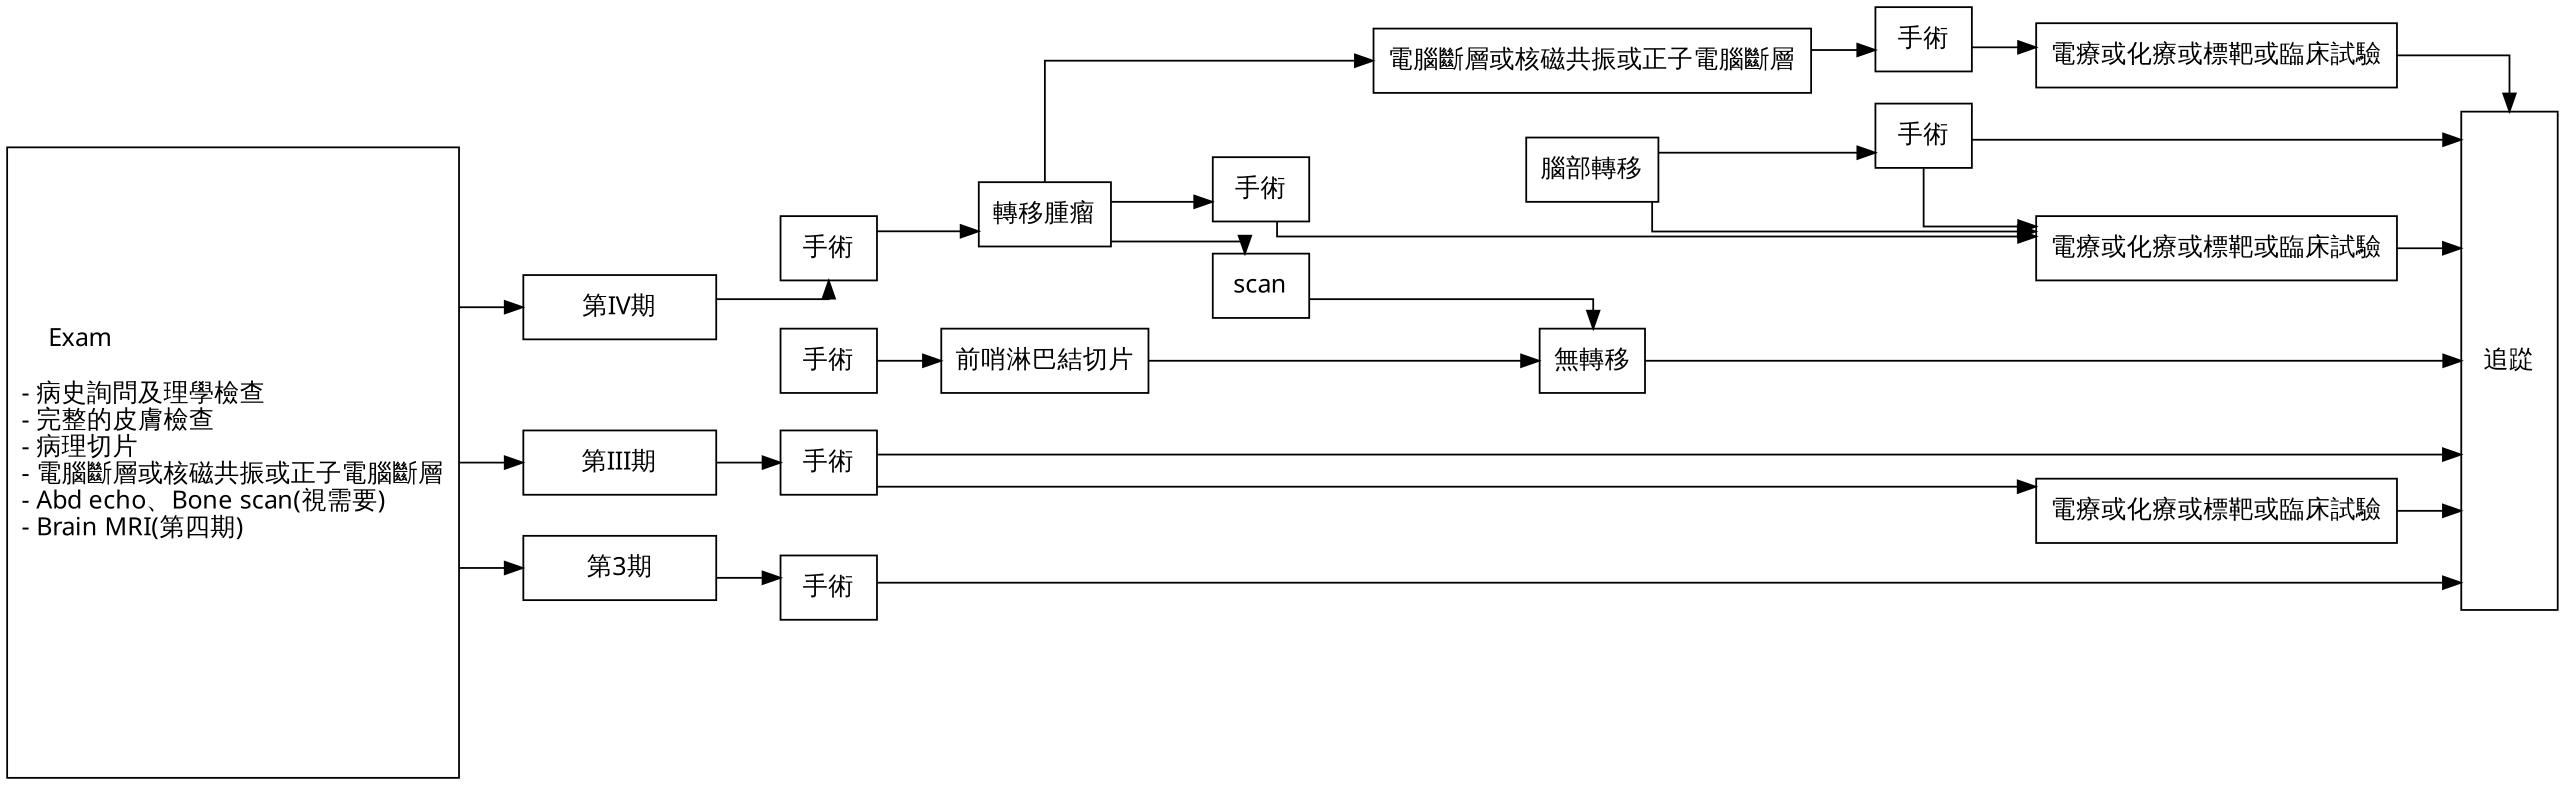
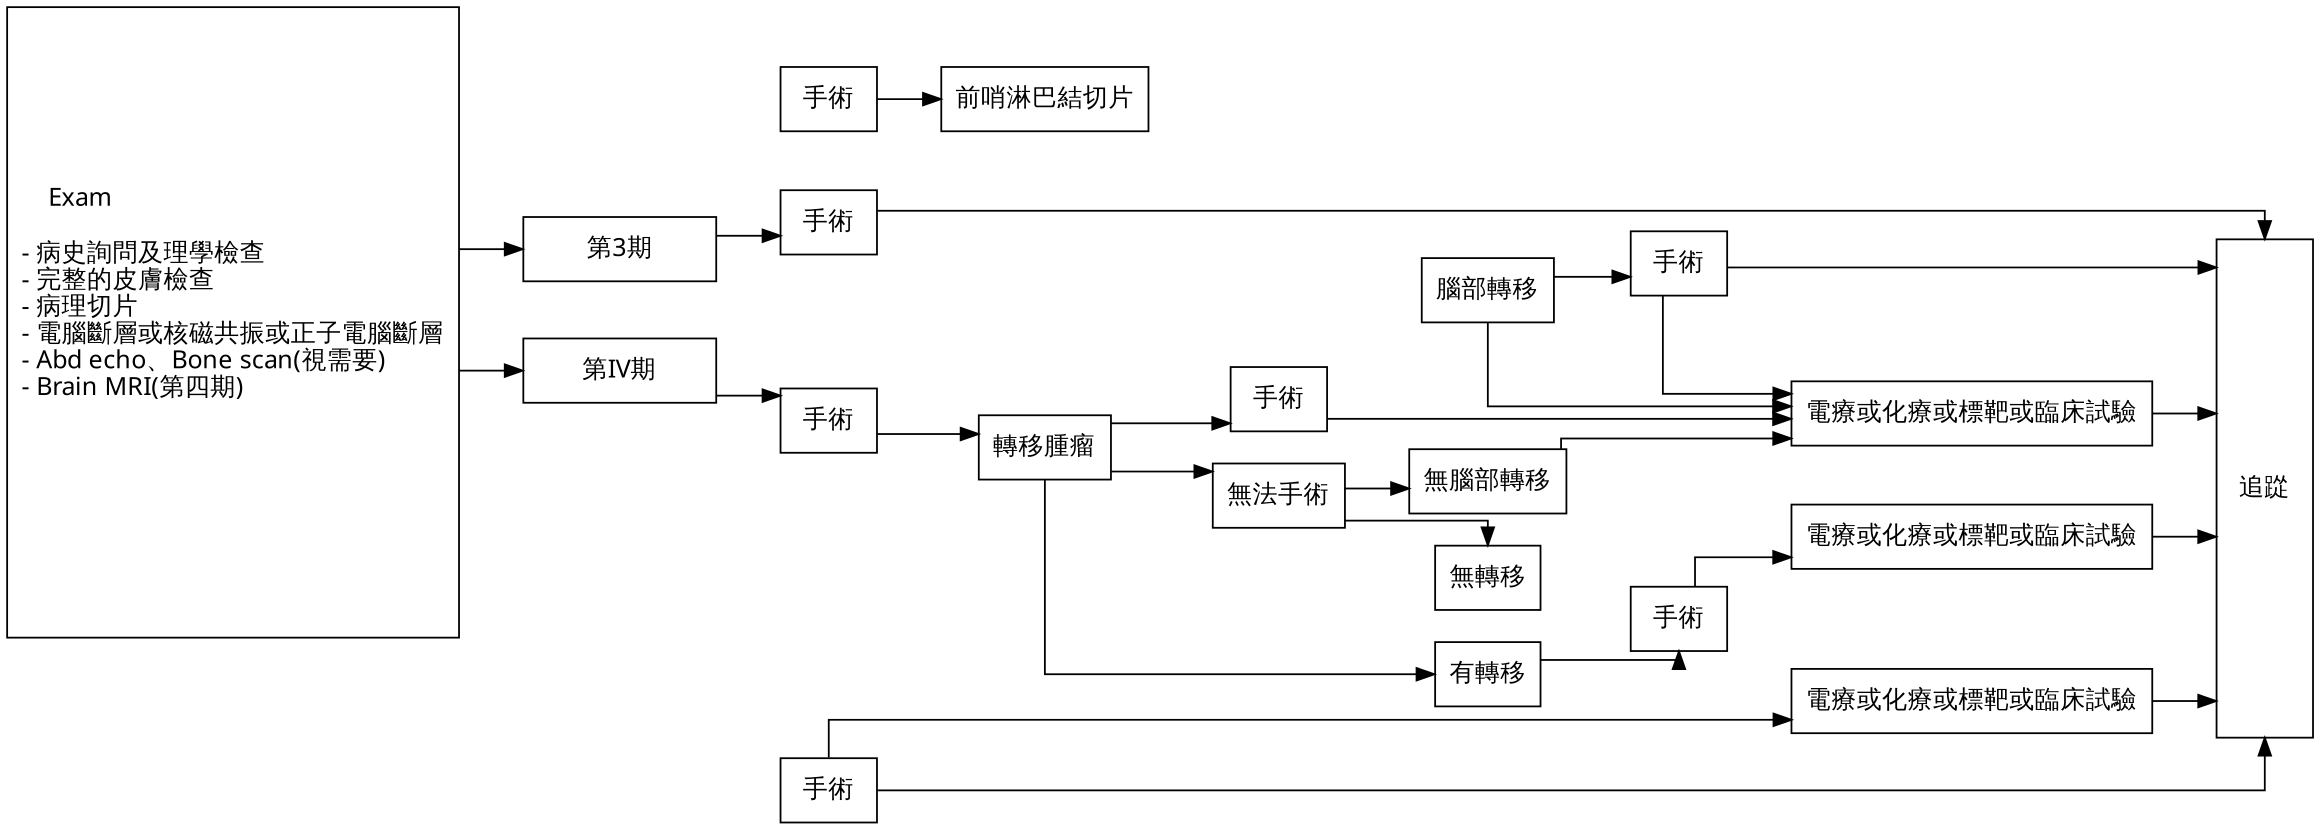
node "電腦斷層或核磁共振或正子電腦斷層": label "電腦斷層或核磁共振或正子電腦斷層" -> "有轉移"
node "scan": label "scan" -> "無法手術"
edge "前哨淋巴結切片" -> "無轉移": removed
edge "無轉移" -> "追踨": removed
node "第III期": removed
node "無腦部轉移": added
